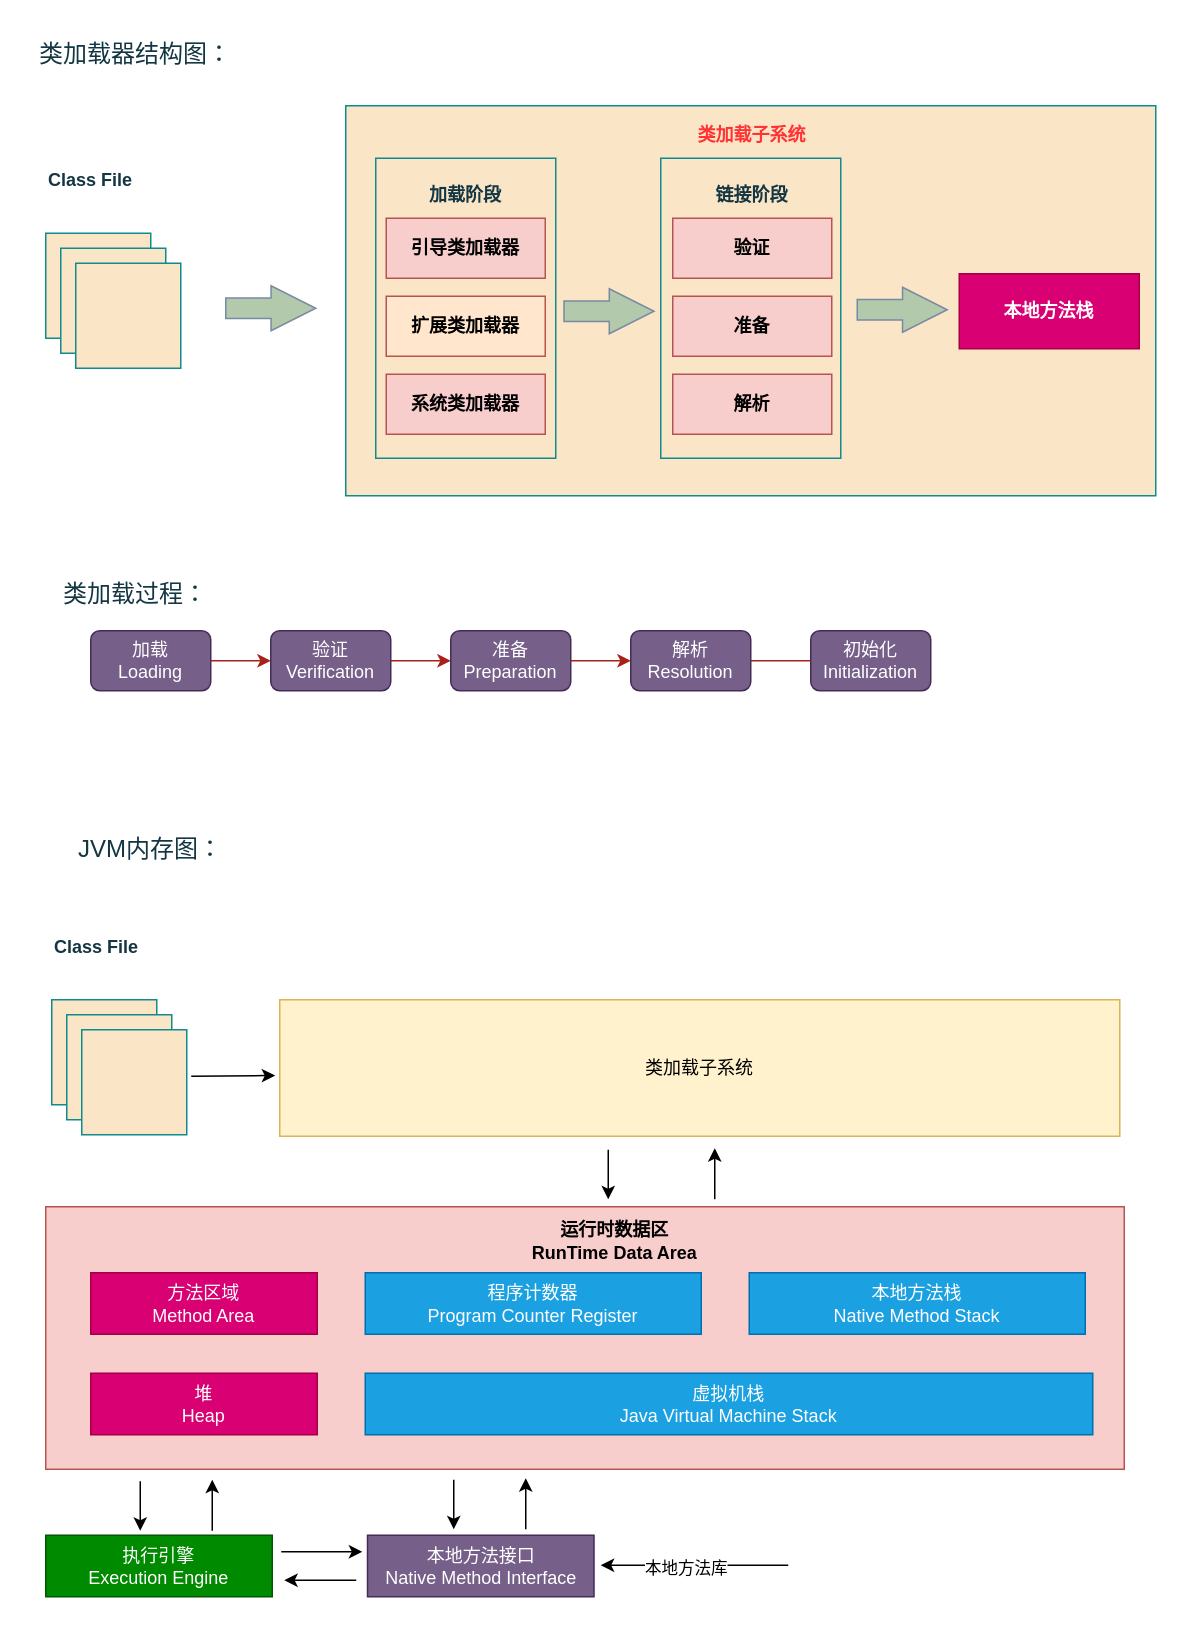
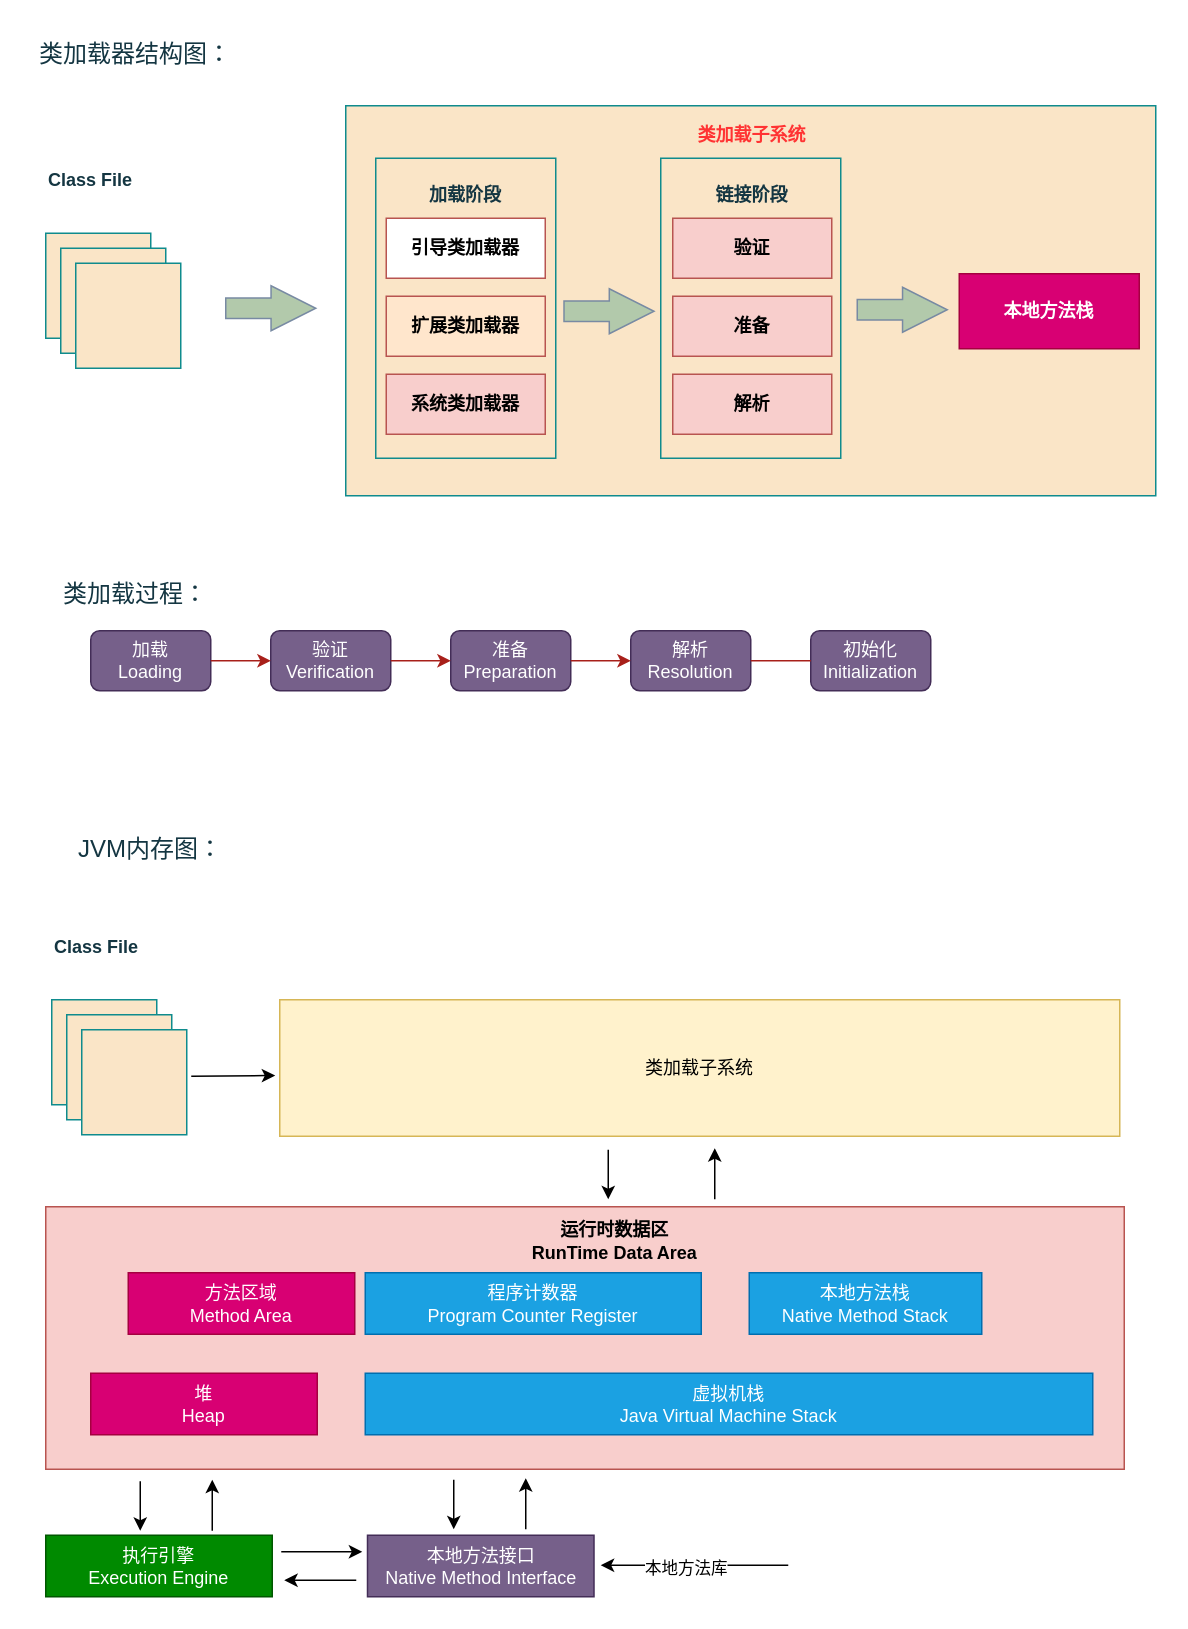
node "引导类加载器": fillcolor #f8cecc -> #ffffff
node "方法区域 Method Area": moved (204, 1304) -> (242, 1304)
node "本地方法栈 Native Method Stack": size 336x62 -> 233x62
